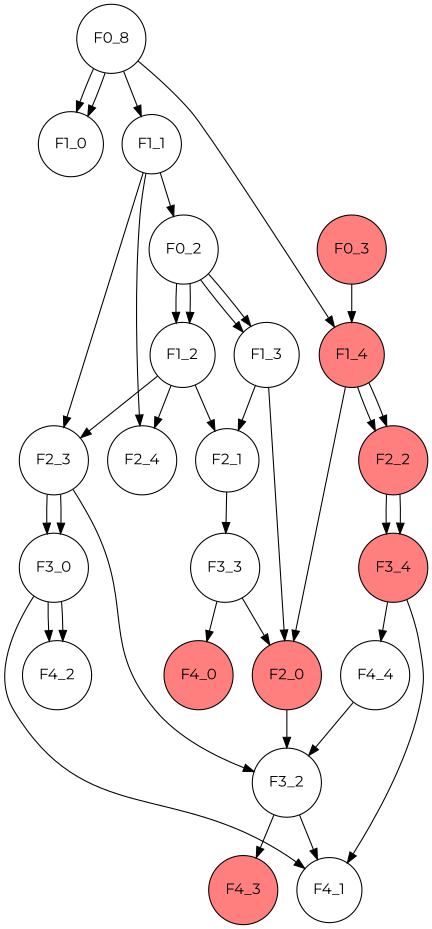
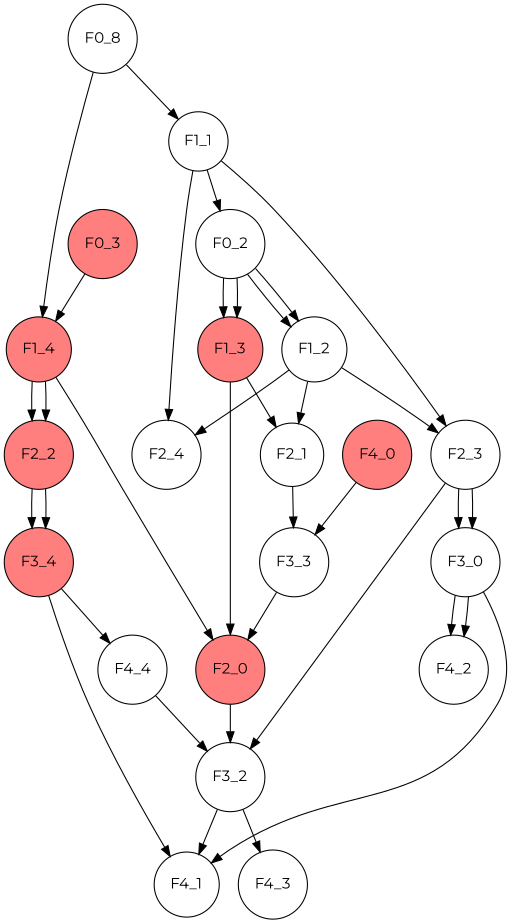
node "F1_0": removed
node "F1_3": fillcolor #ffffff -> #ff7f7f
edge "F3_3" -> "F4_0": reversed
node "F4_3": fillcolor #ff7f7f -> #ffffff
